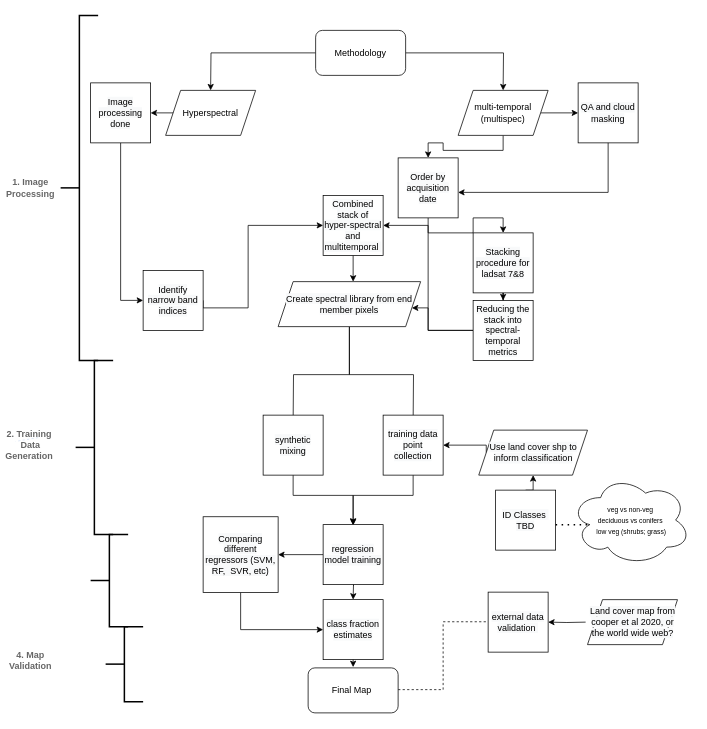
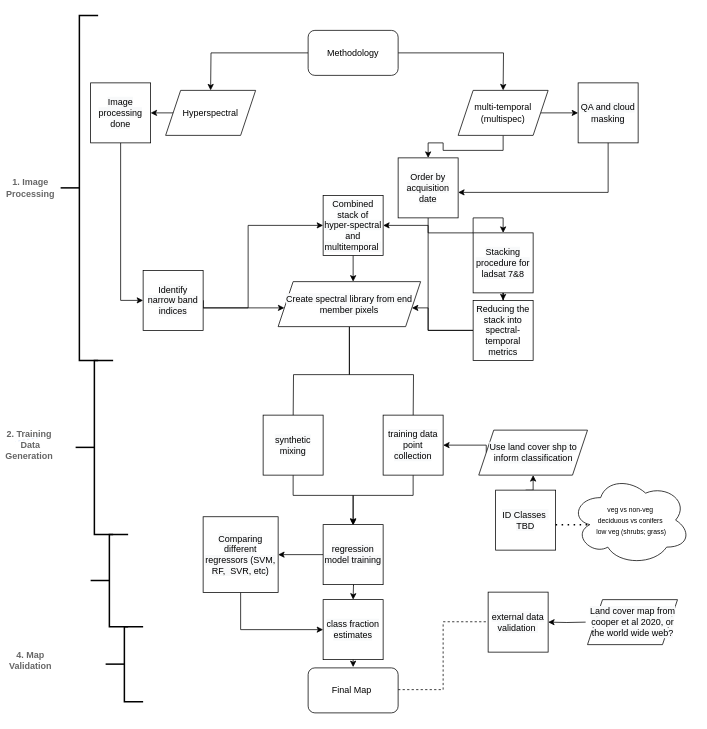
node "Methodology": moved (360, 53) -> (353, 53)
edge "Identify narrow band indices" -> "Create spectral library from end member pixels": added
